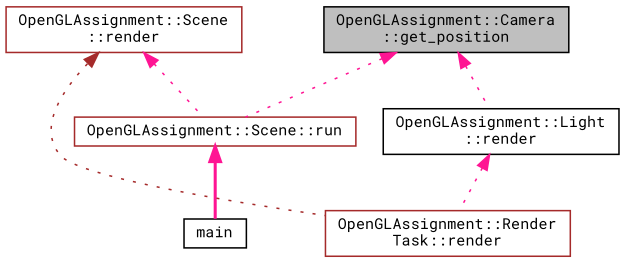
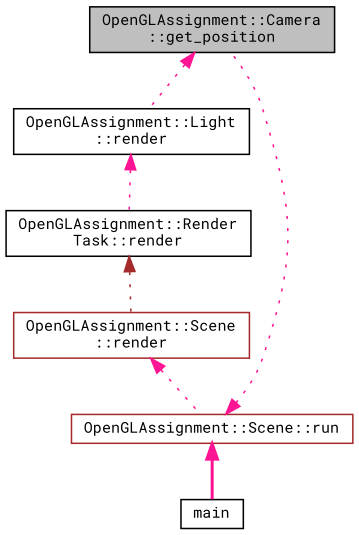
edge "OpenGLAssignment::Scene::run" -> "OpenGLAssignment::Camera ::get_position": reversed
edge "OpenGLAssignment::Render Task::render" -> "OpenGLAssignment::Scene ::render": reversed
node "OpenGLAssignment::Render Task::render": color brown -> black
